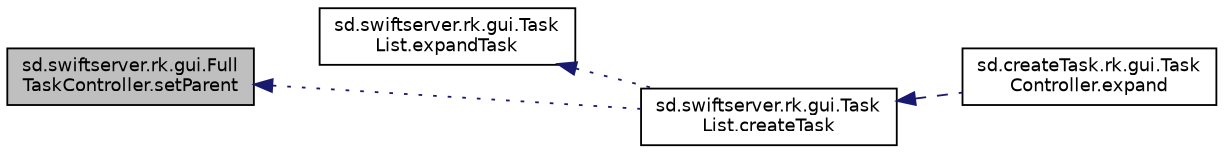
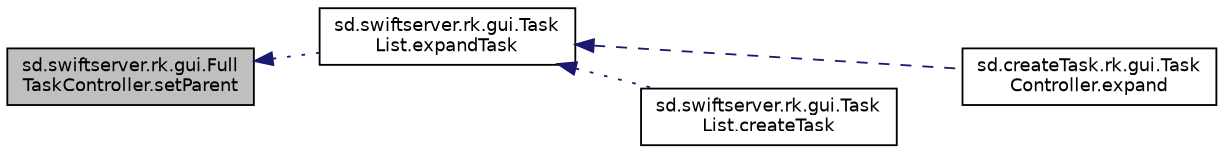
edge "sd.createTask.rk.gui.Task Controller.expand" -> "sd.swiftserver.rk.gui.Task List.createTask": now "sd.createTask.rk.gui.Task Controller.expand" -> "sd.swiftserver.rk.gui.Task List.expandTask"
edge "sd.swiftserver.rk.gui.Task List.createTask" -> "sd.swiftserver.rk.gui.Full TaskController.setParent": now "sd.swiftserver.rk.gui.Task List.expandTask" -> "sd.swiftserver.rk.gui.Full TaskController.setParent"
